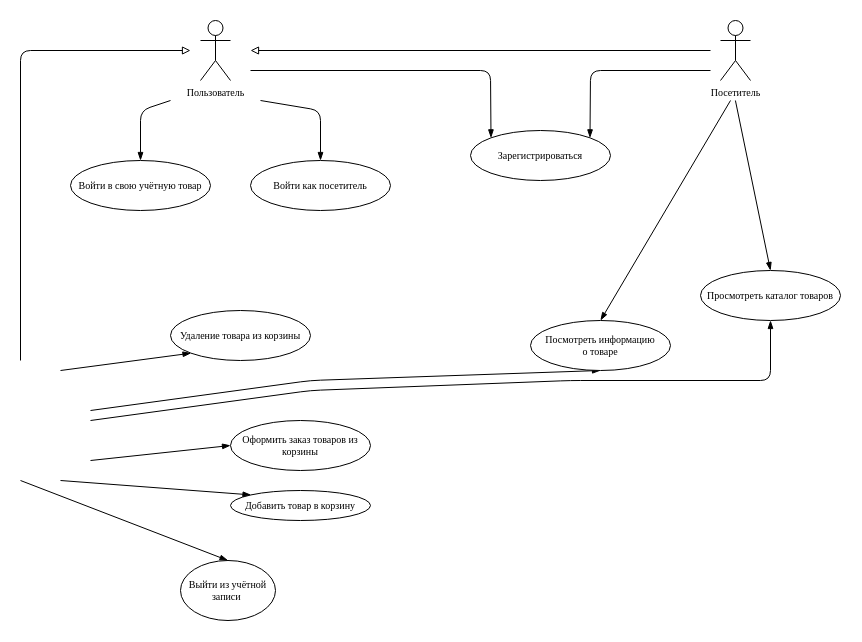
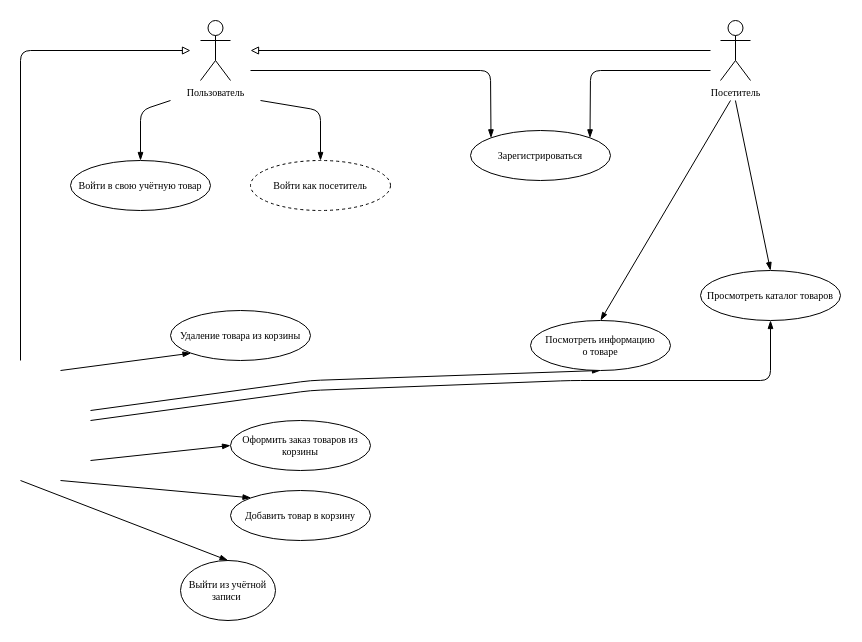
node "Войти как посетитель": style solid -> dashed
node "Добавить товар в корзину": size 140x30 -> 140x50
